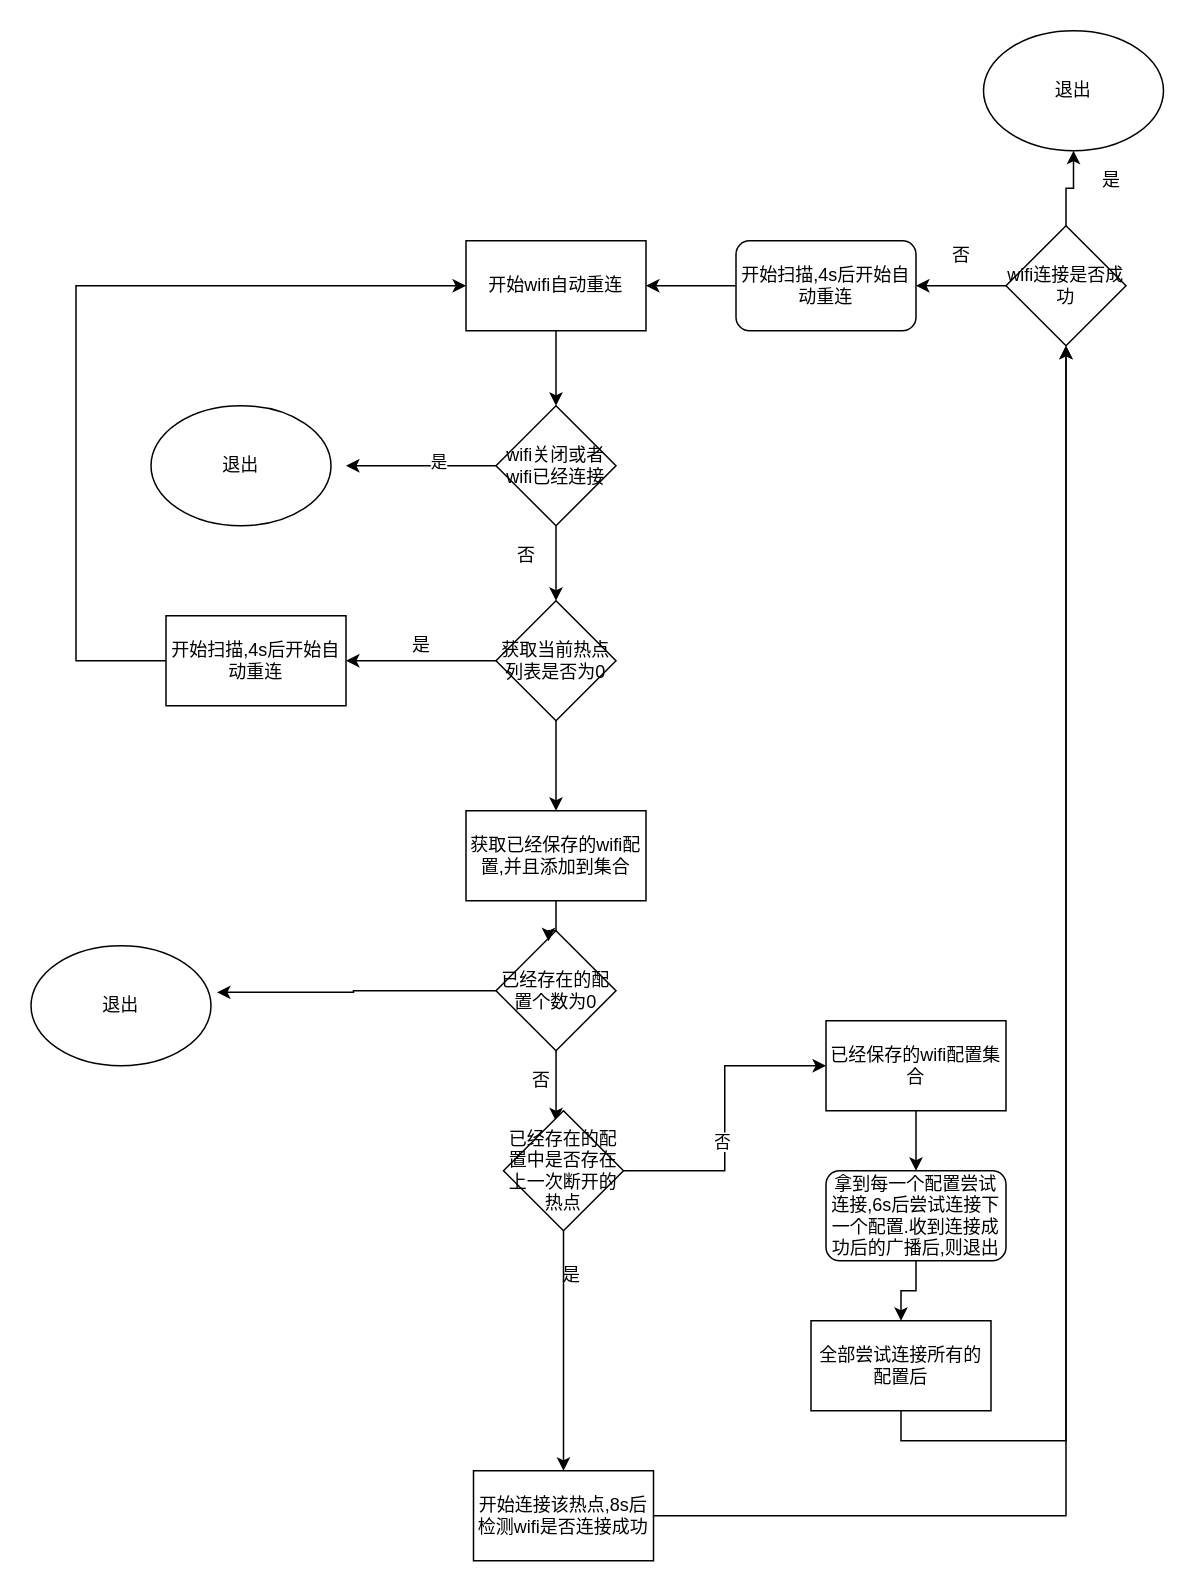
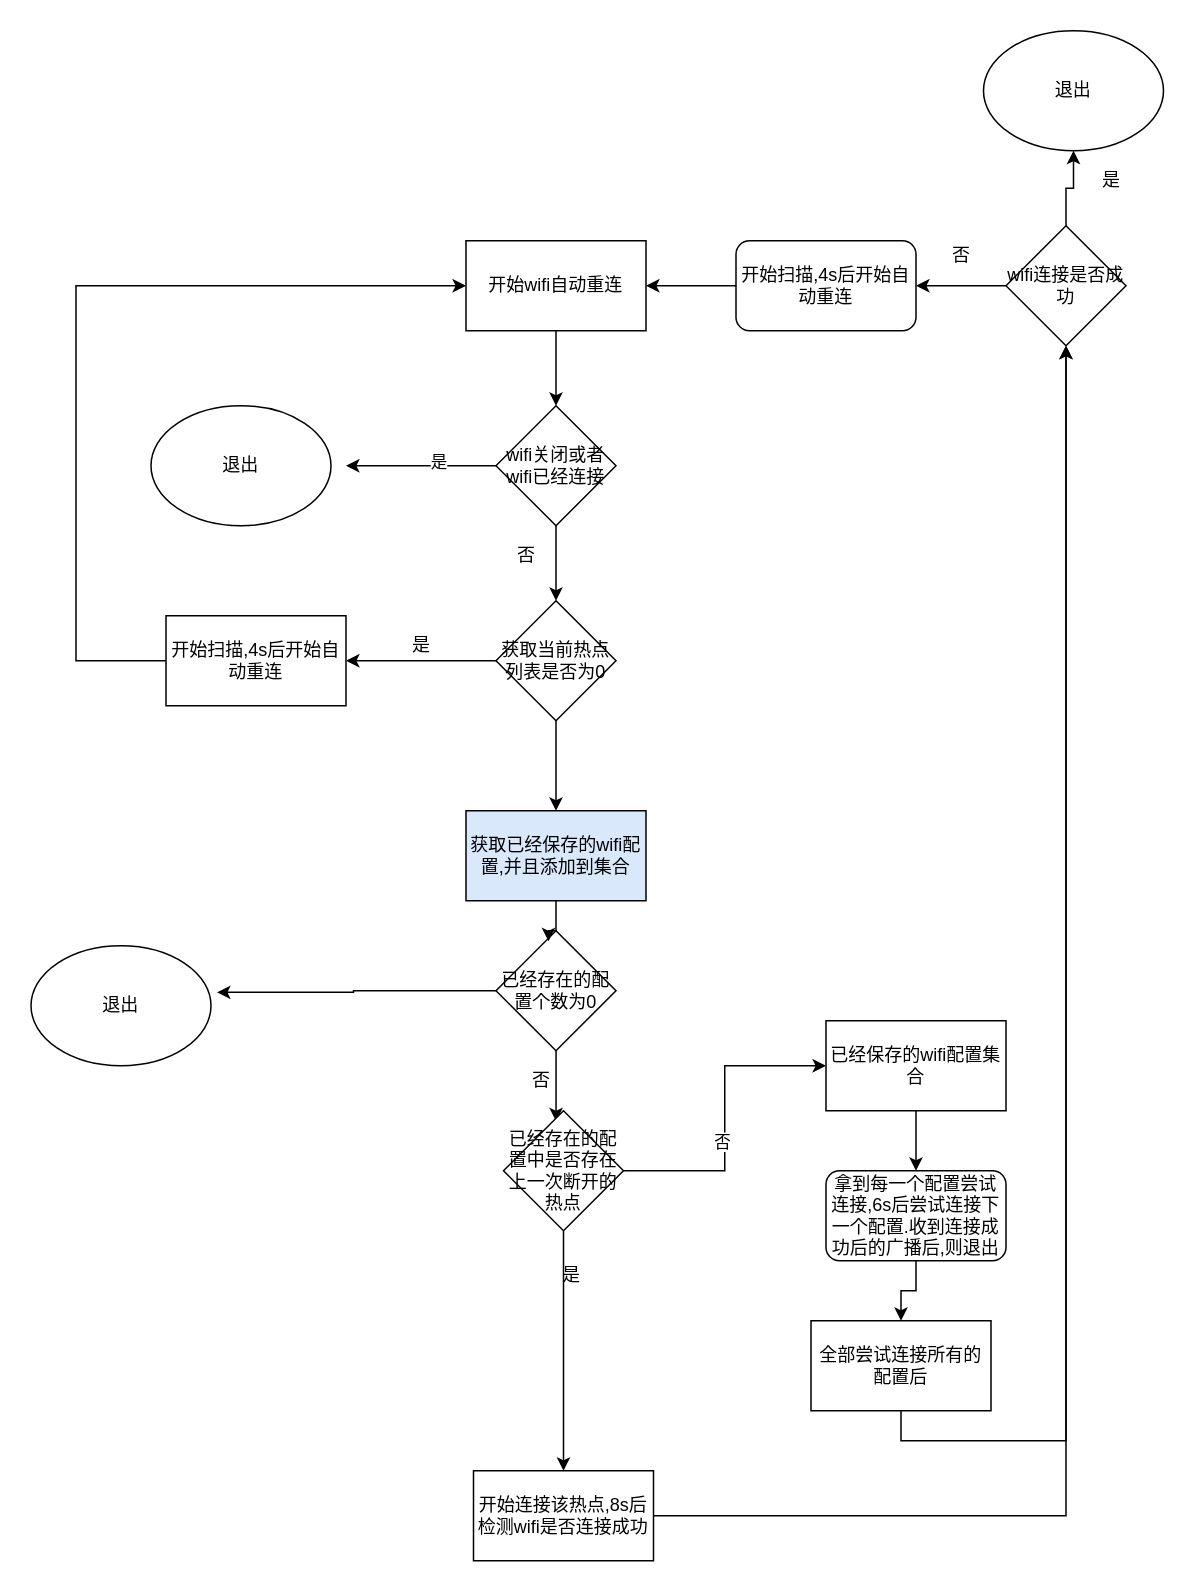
node "获取已经保存的wifi配置,并且添加到集合": fillcolor #ffffff -> #dae8fc
